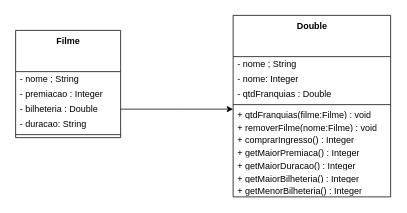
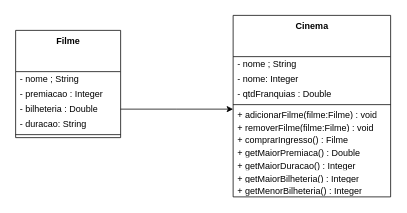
node "Double": label "Double" -> "Cinema"
node "+ qtdFranquias(filme:Filme) : void": label "+ qtdFranquias(filme:Filme) : void" -> "+ adicionarFilme(filme:Filme) : void"
node "+ removerFilme(nome:Filme) : void": label "+ removerFilme(nome:Filme) : void" -> "+ removerFilme(filme:Filme) : void"
node "+ comprarIngresso() : Integer": label "+ comprarIngresso() : Integer" -> "+ comprarIngresso() : Filme"
node "+ getMaiorPremiaca() : Integer": label "+ getMaiorPremiaca() : Integer" -> "+ getMaiorPremiaca() : Double"
